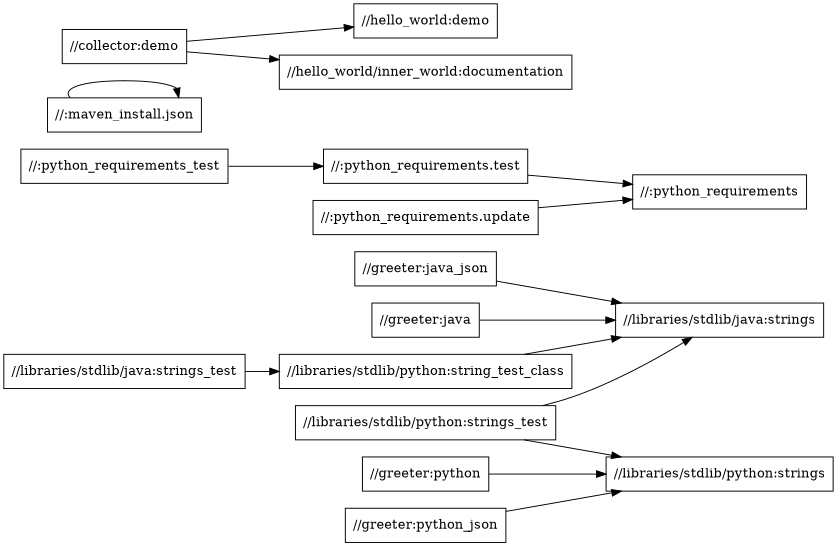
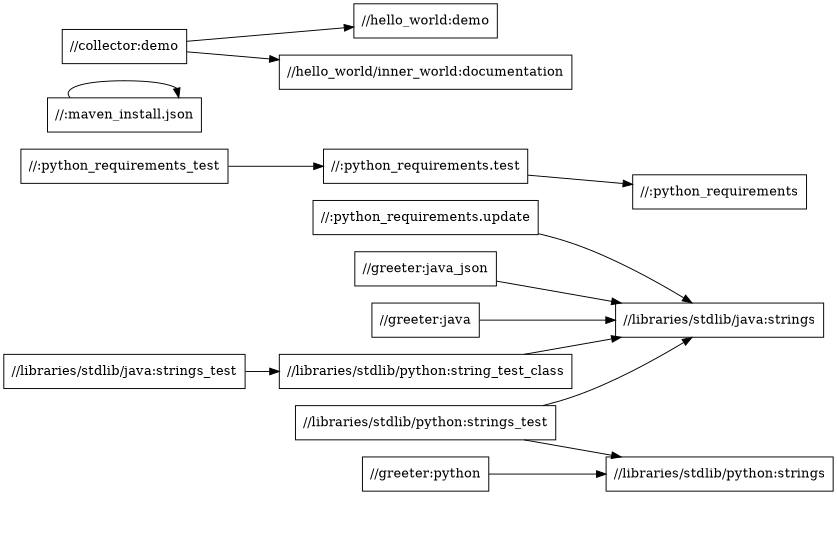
edge "//:python_requirements.update" -> "//:python_requirements": now "//:python_requirements.update" -> "//libraries/stdlib/java:strings"
node "//greeter:python_json": removed
